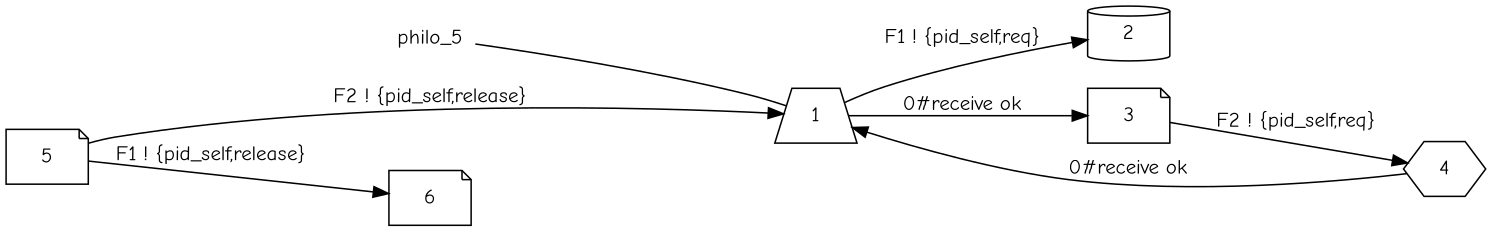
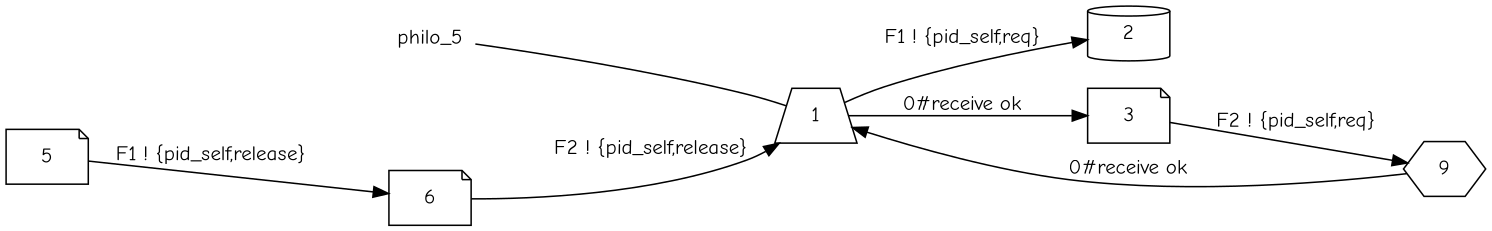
edge "5" -> "1": now "6" -> "1"
node "4": label "4" -> "9"
